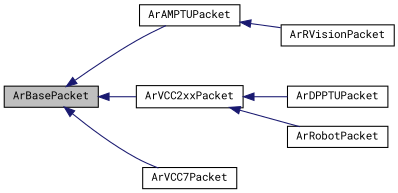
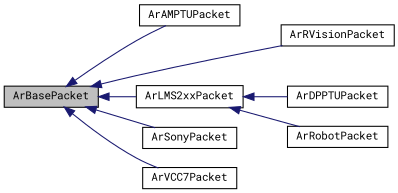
edge "ArRVisionPacket" -> "ArAMPTUPacket": now "ArRVisionPacket" -> "ArBasePacket"
node "ArVCC2xxPacket": label "ArVCC2xxPacket" -> "ArLMS2xxPacket"
node "ArSonyPacket": added
